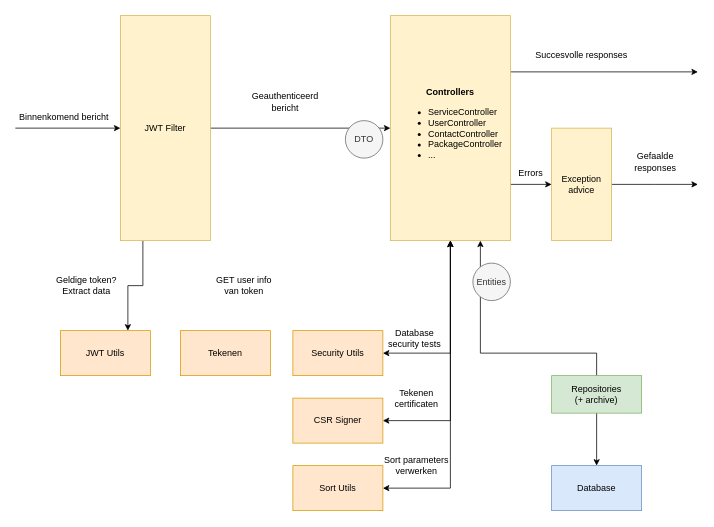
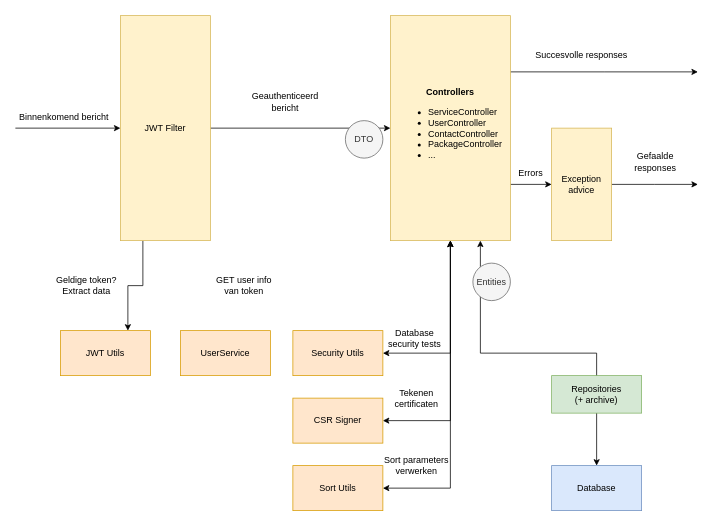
node "Tekenen": label "Tekenen" -> "UserService"
